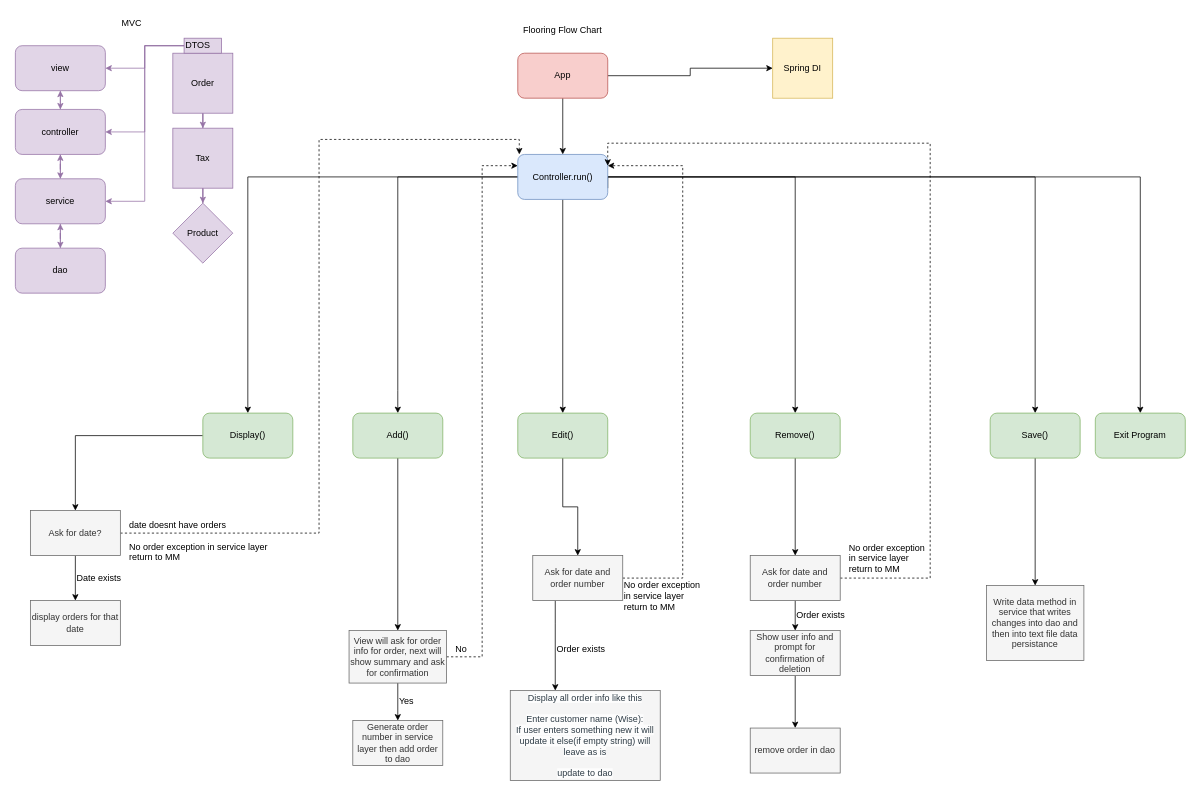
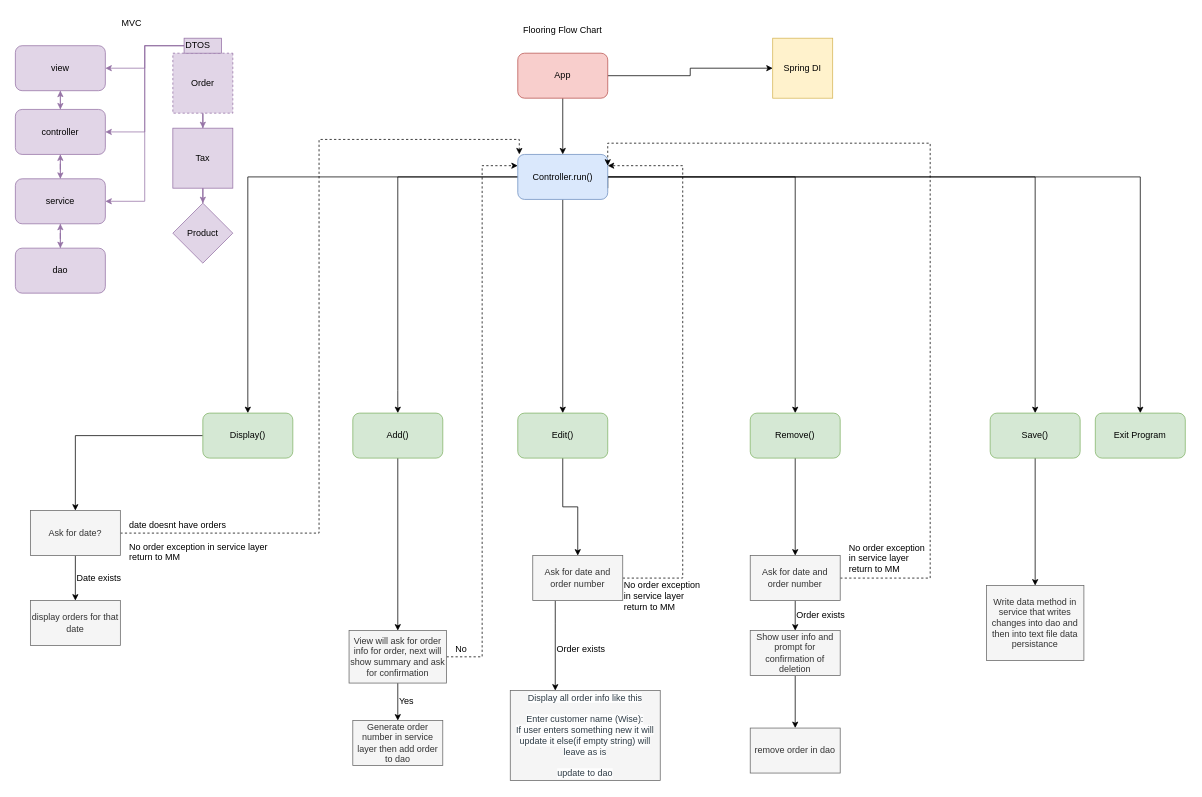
node "Order": style solid -> dashed
